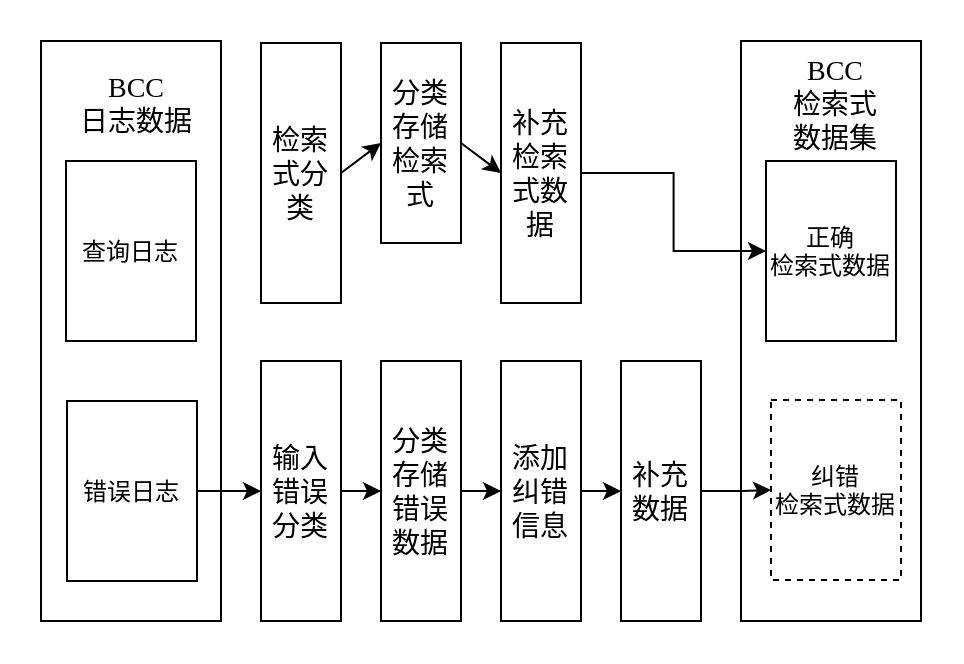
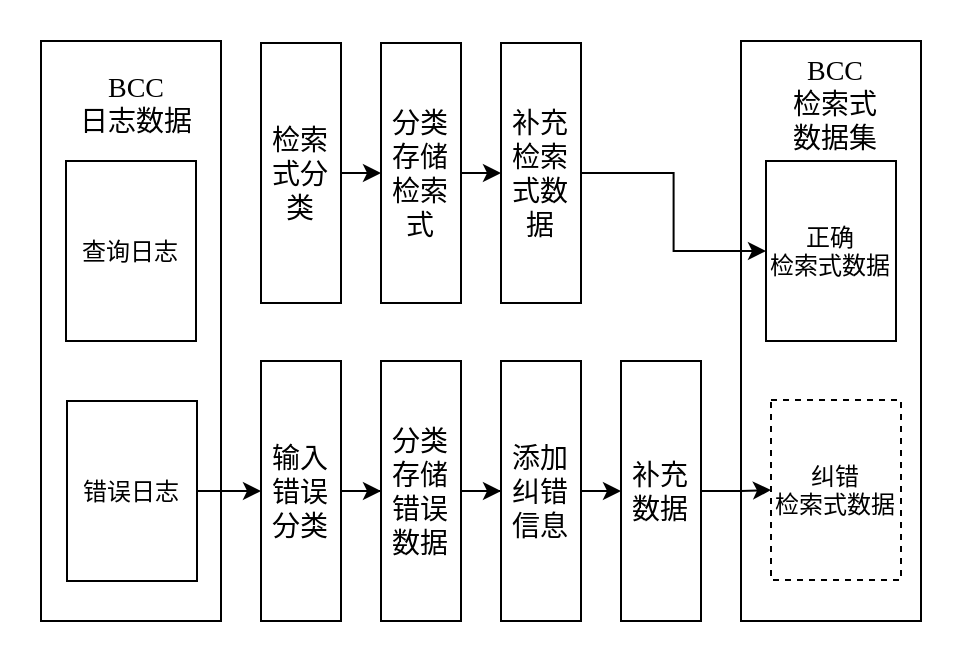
node "分类 存储 检索 式": size 80x200 -> 80x260
